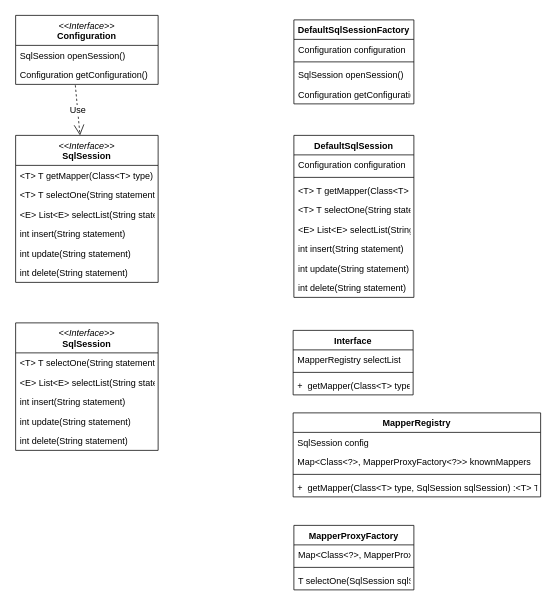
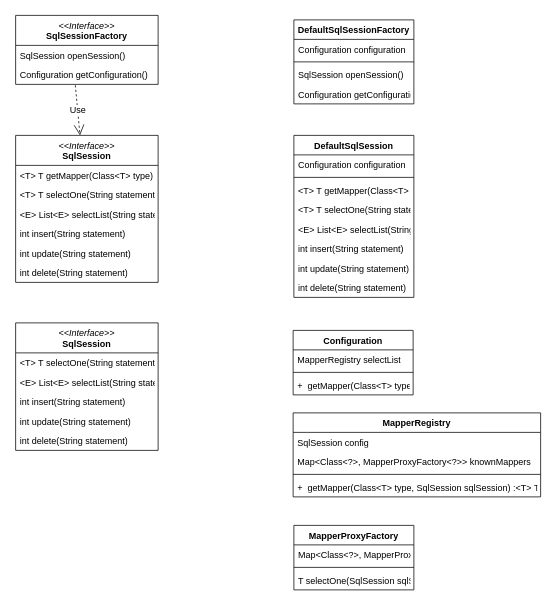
node "<<Interface>>Configuration": label "<<Interface>>Configuration" -> "<<Interface>>SqlSessionFactory"
node "Interface": label "Interface" -> "Configuration"
